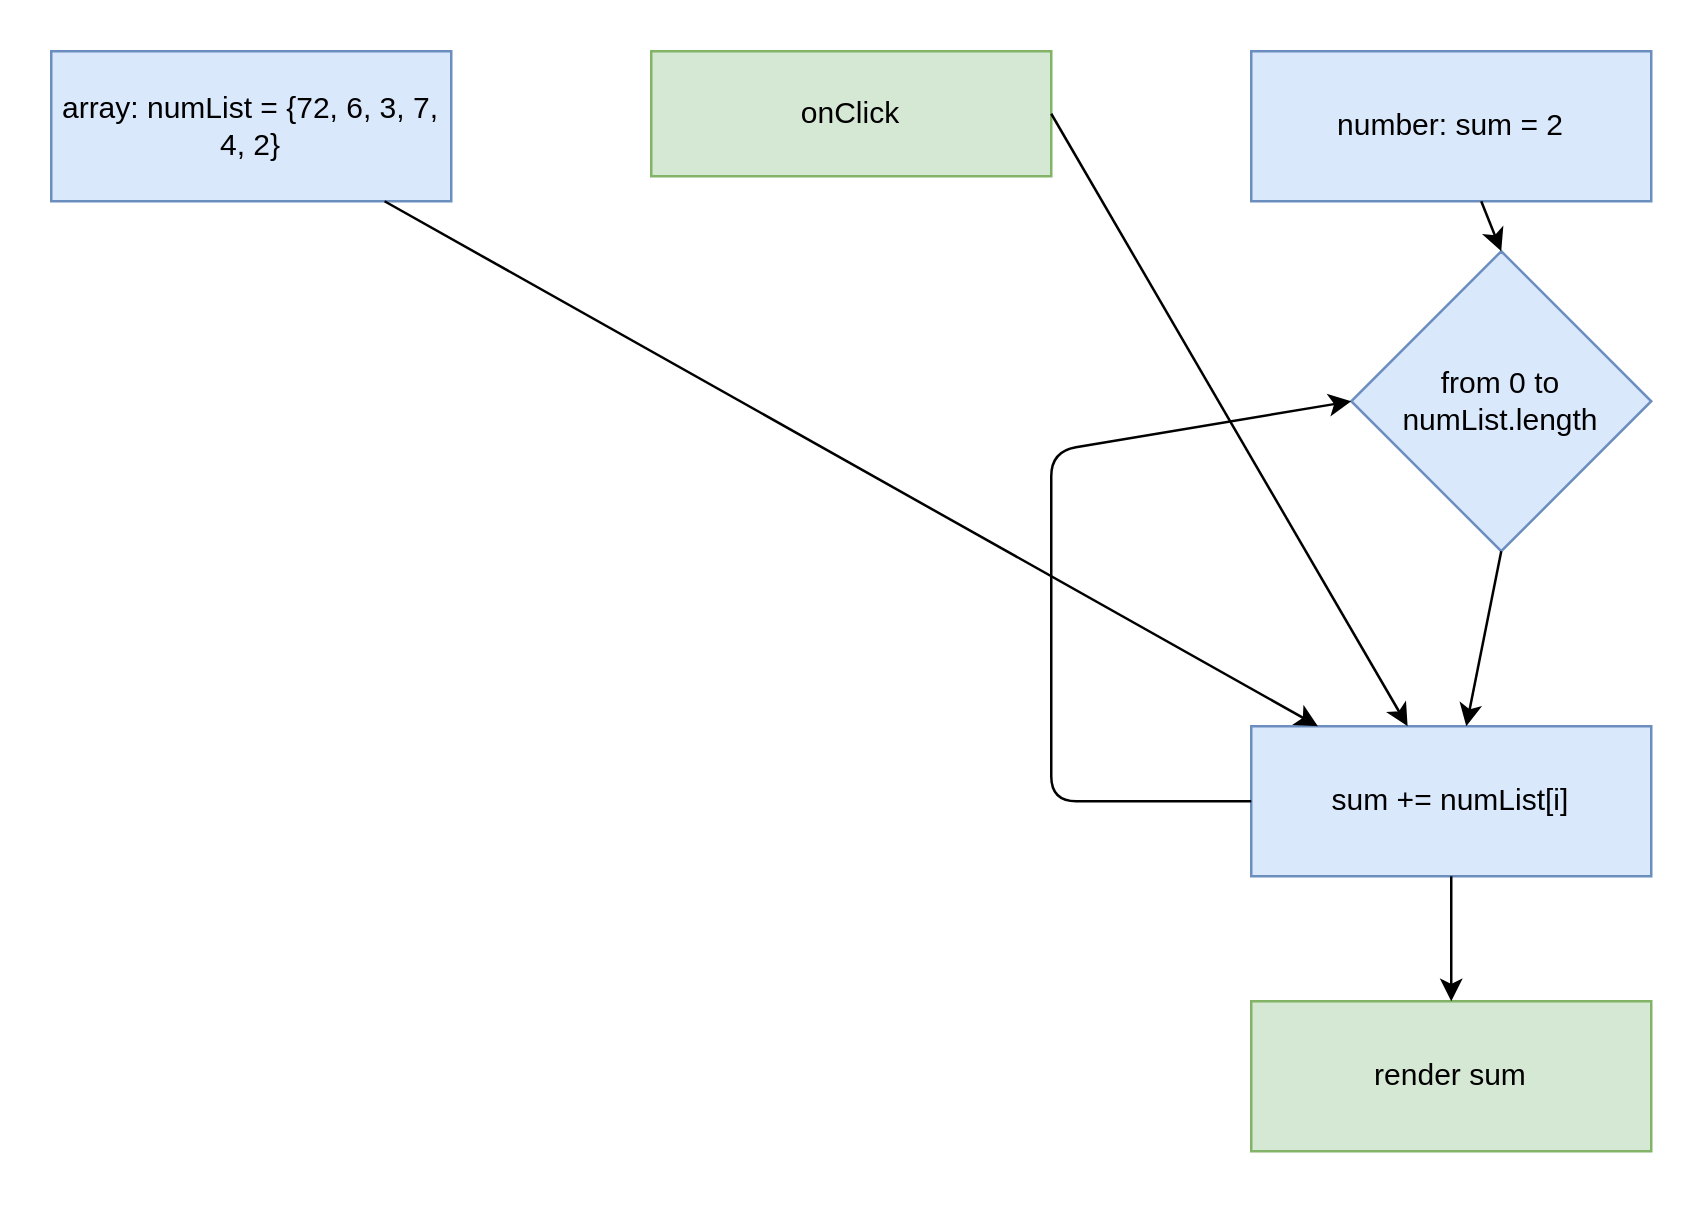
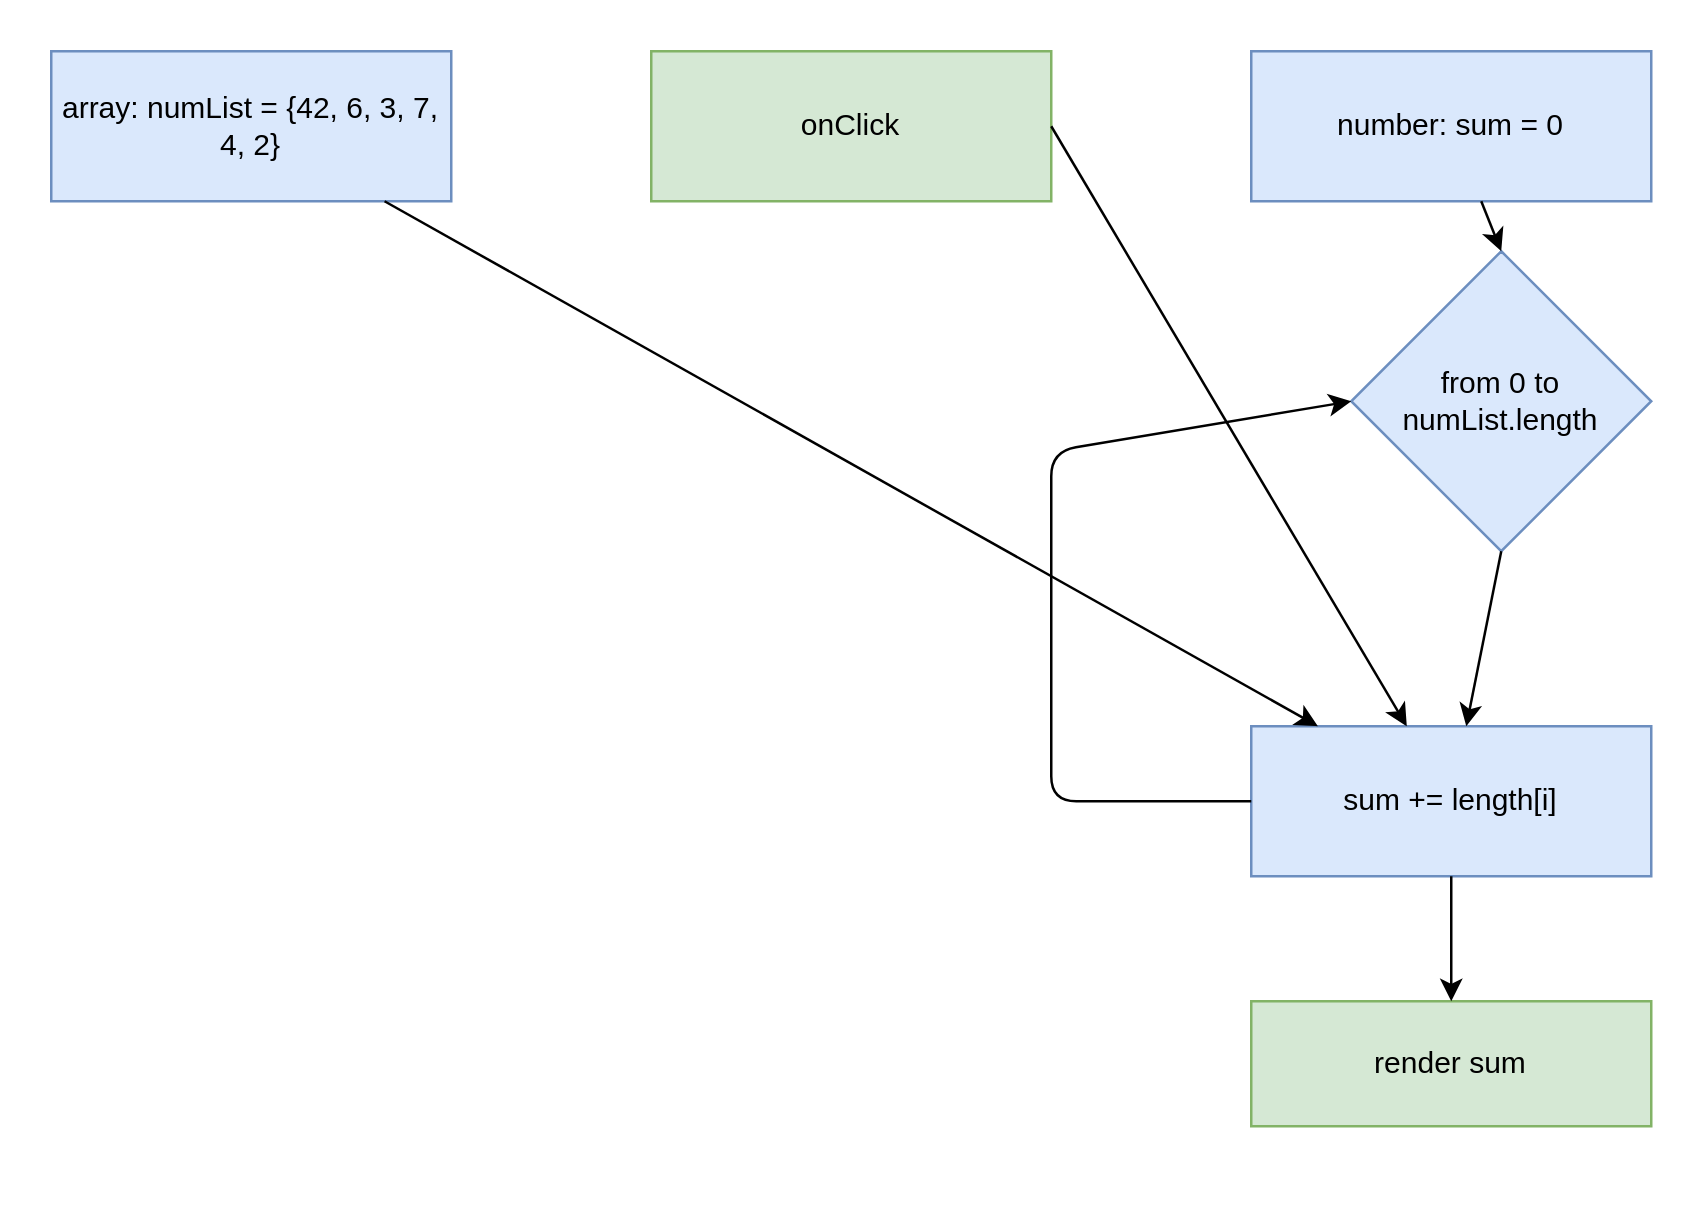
node "onClick": size 400x125 -> 400x150
node "array: numList = {72, 6, 3, 7, 4, 2}": label "array: numList = {72, 6, 3, 7, 4, 2}" -> "array: numList = {42, 6, 3, 7, 4, 2}"
node "number: sum = 2": label "number: sum = 2" -> "number: sum = 0"
node "sum += numList[i]": label "sum += numList[i]" -> "sum += length[i]"
node "render sum": size 400x150 -> 400x125
